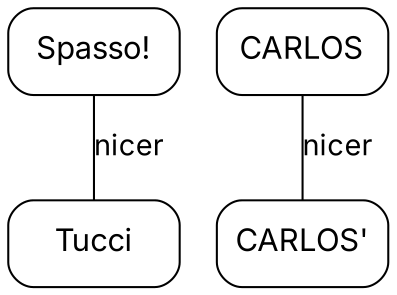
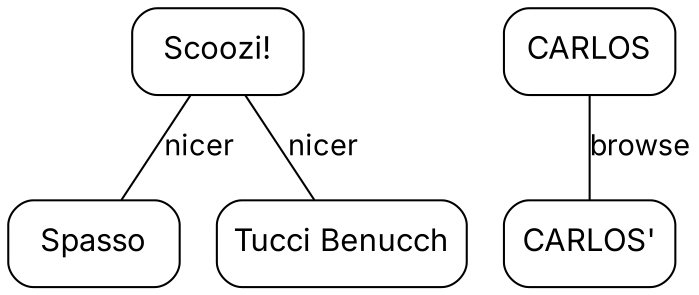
node "Spasso!": label "Spasso!" -> "Scoozi!"
edge "CARLOS" -- "CARLOS'": label "nicer" -> "browse"
node "Tucci": label "Tucci" -> "Spasso"
node "Tucci Benucch": added
